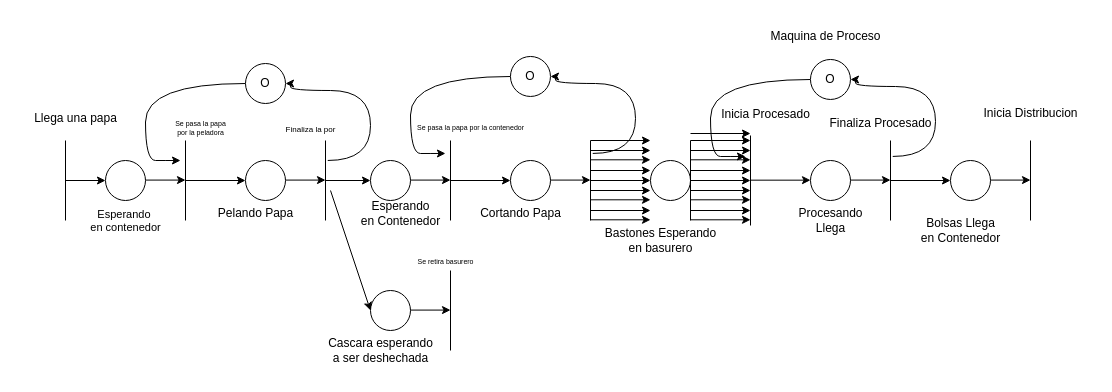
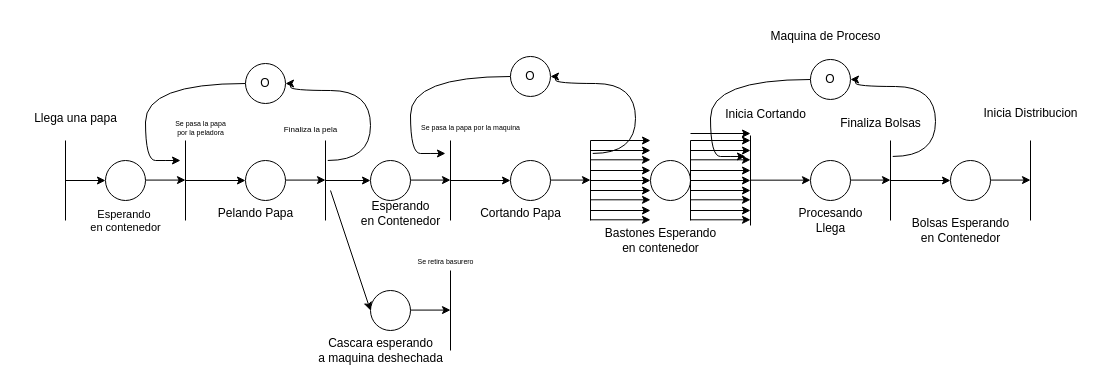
node "Inicia Procesado": label "Inicia Procesado" -> "Inicia Cortando"
node "Finaliza Procesado": label "Finaliza Procesado" -> "Finaliza Bolsas"
node "Finaliza la por": label "Finaliza la por" -> "Finaliza la pela"
node "Se pasa la papa por la contenedor": label "Se pasa la papa por la contenedor" -> "Se pasa la papa por la maquina"
node "Bolsas Llega en Contenedor": label "Bolsas Llega en Contenedor" -> "Bolsas Esperando en Contenedor"
node "Bastones Esperando en basurero": label "Bastones Esperando en basurero" -> "Bastones Esperando en contenedor"
node "Cascara esperando a ser deshechada": label "Cascara esperando a ser deshechada" -> "Cascara esperando a maquina deshechada"
